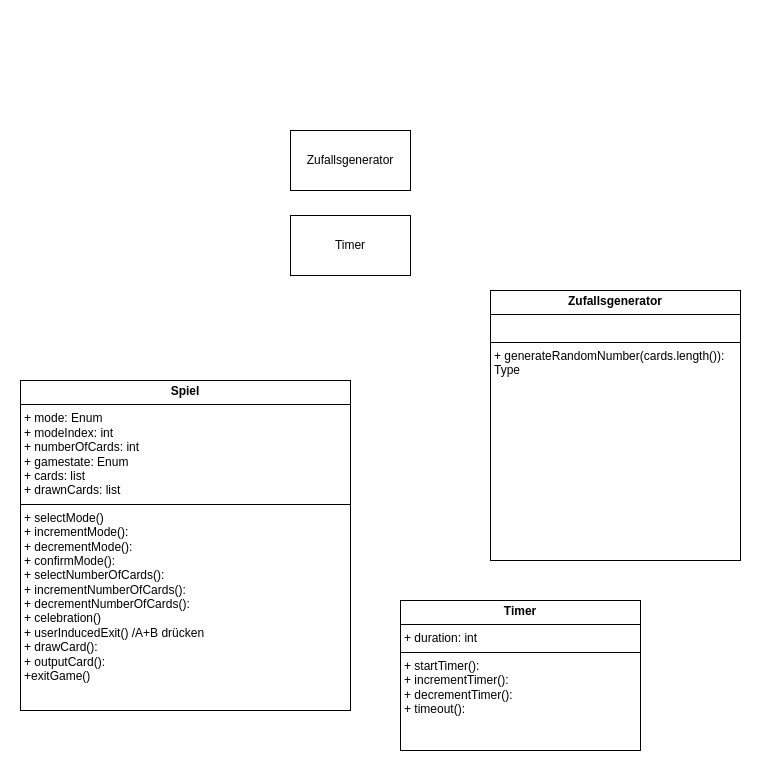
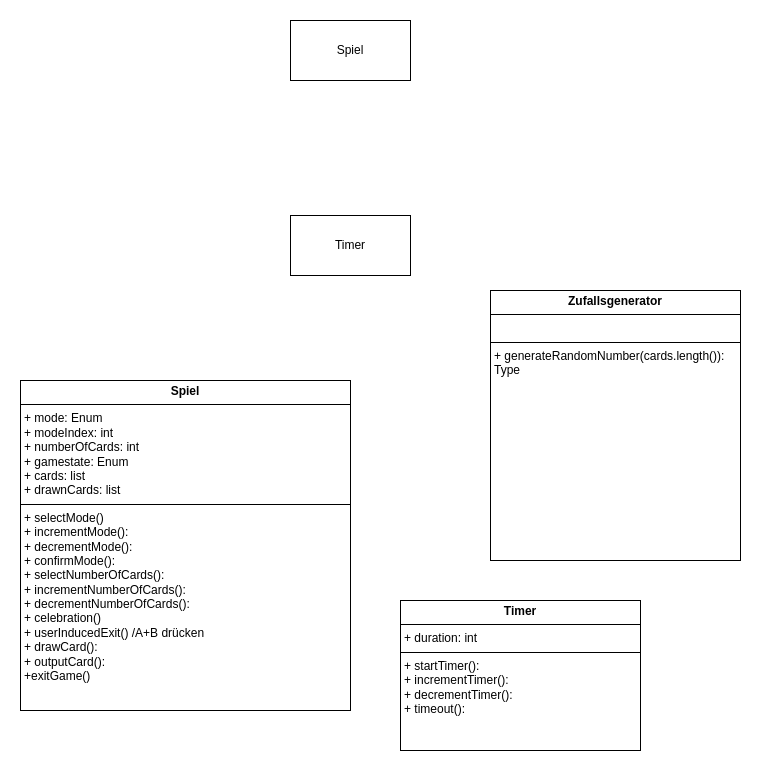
node "Spiel": added
node "Zufallsgenerator": removed
